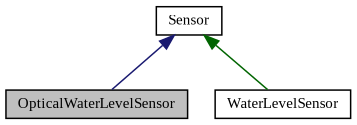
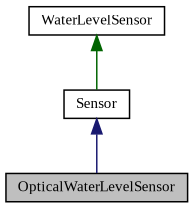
edge "WaterLevelSensor" -> "Sensor": reversed
